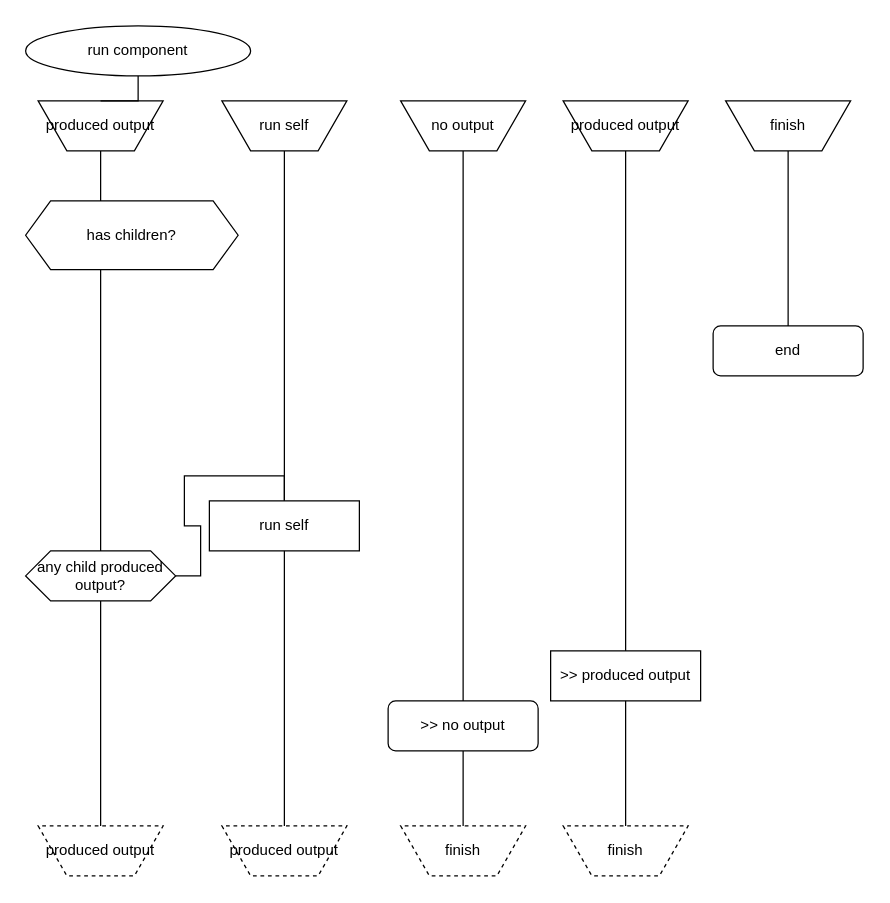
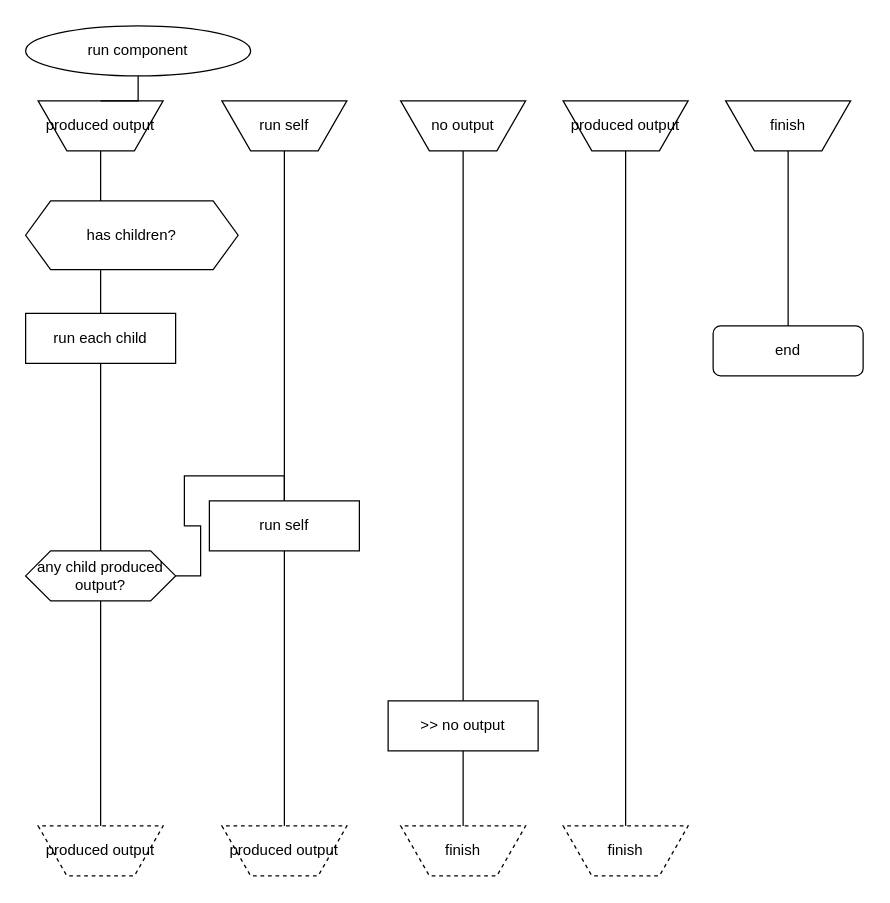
node "run each child": added
node ">> produced output": removed
node ">> no output": shape rounded rectangle -> rectangle
